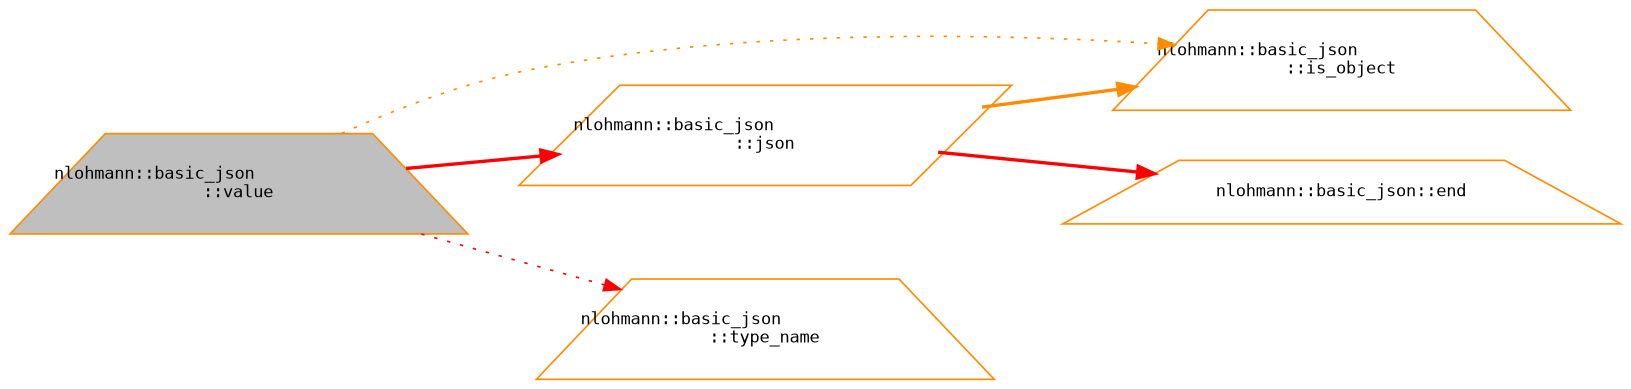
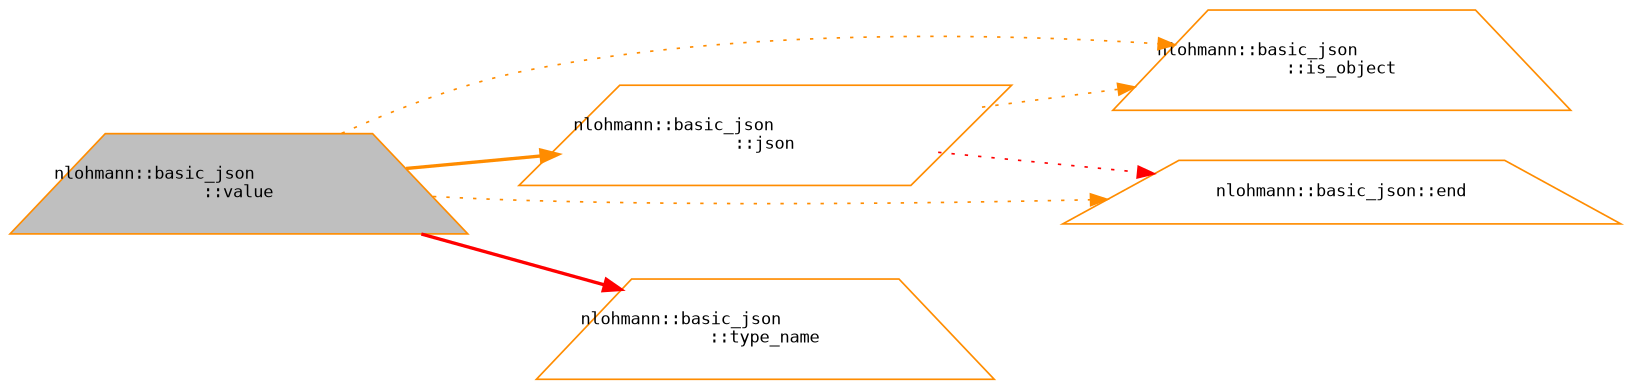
edge "nlohmann::basic_json ::json" -> "nlohmann::basic_json ::is_object": style bold -> dotted
edge "nlohmann::basic_json ::value" -> "nlohmann::basic_json ::json": color red -> darkorange
edge "nlohmann::basic_json ::json" -> "nlohmann::basic_json::end": style bold -> dotted
edge "nlohmann::basic_json ::value" -> "nlohmann::basic_json::end": added
edge "nlohmann::basic_json ::value" -> "nlohmann::basic_json ::type_name": style dotted -> bold
